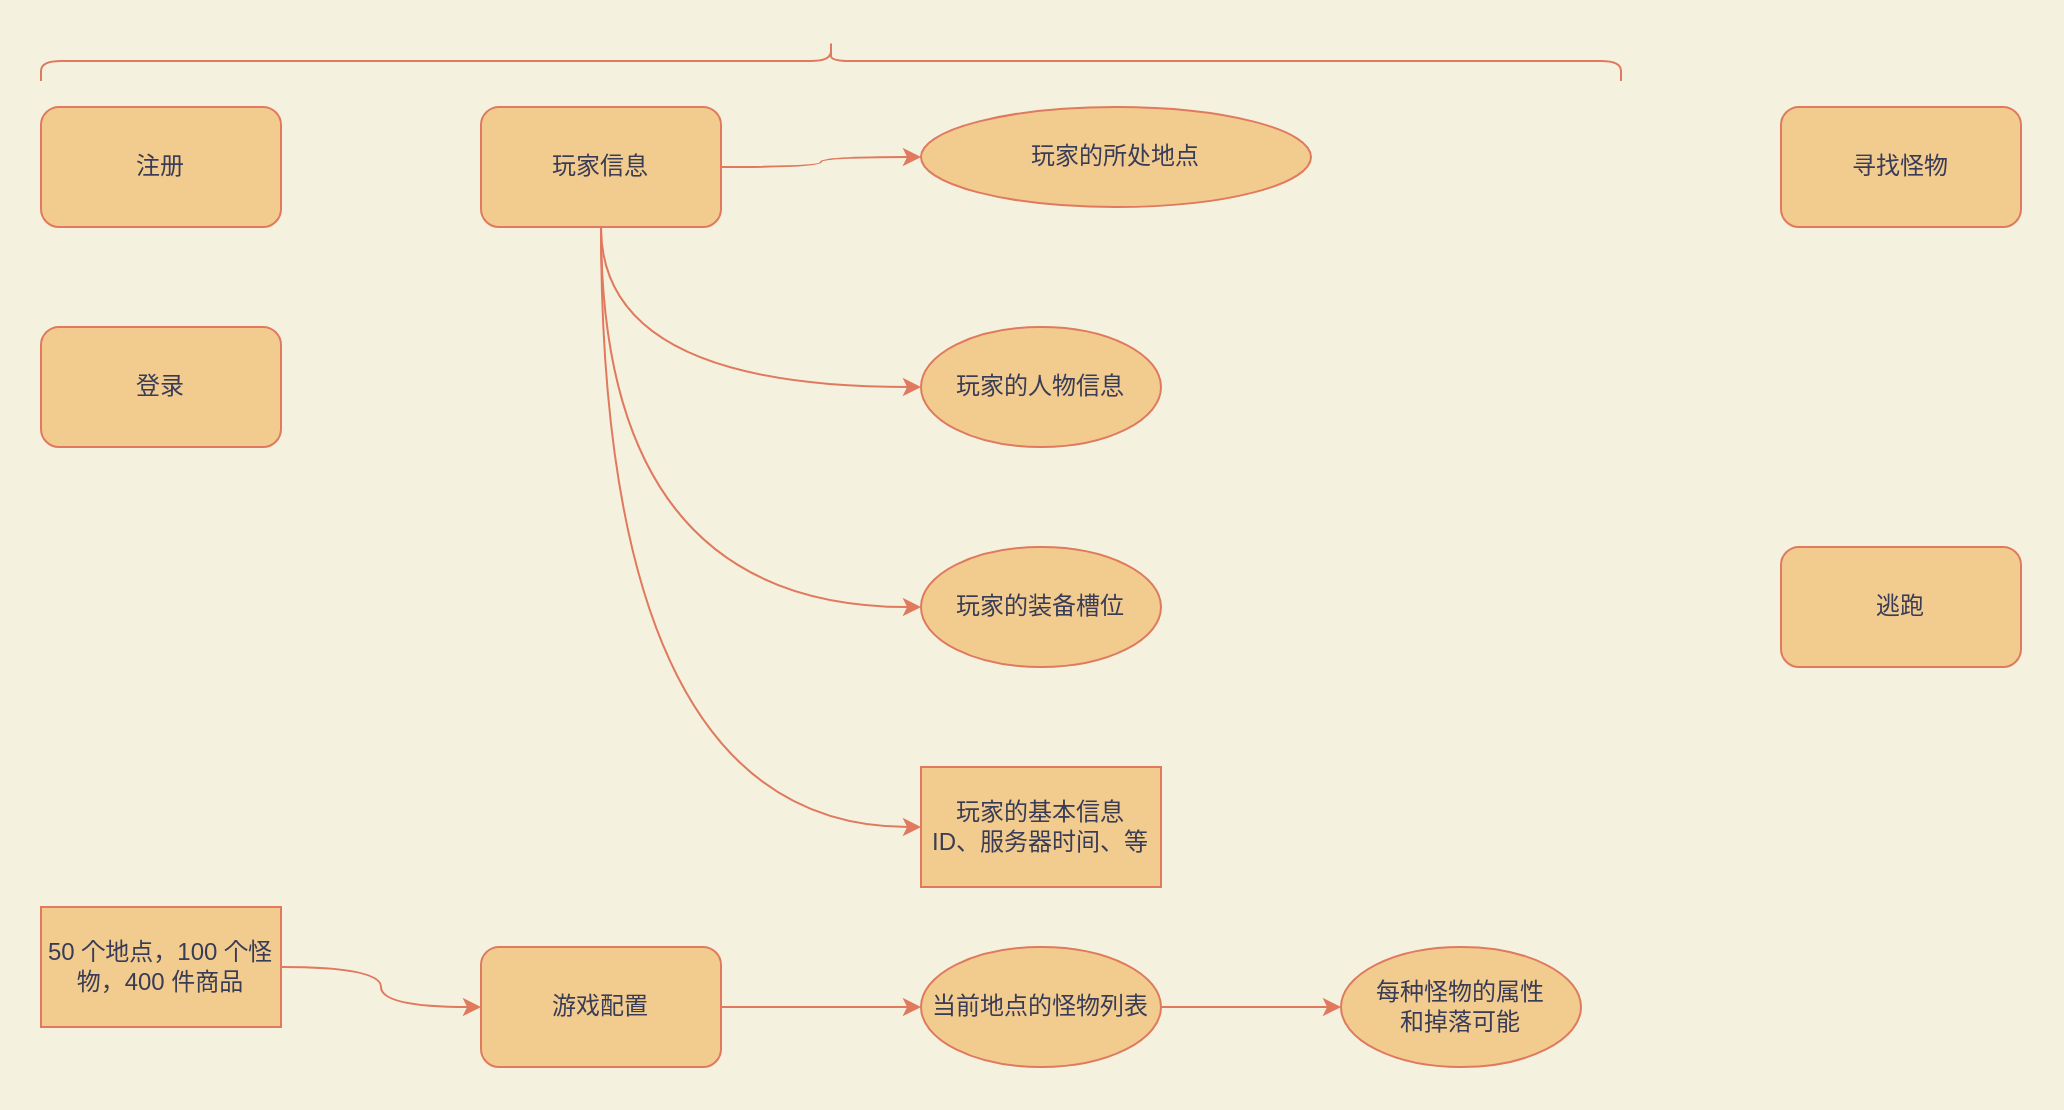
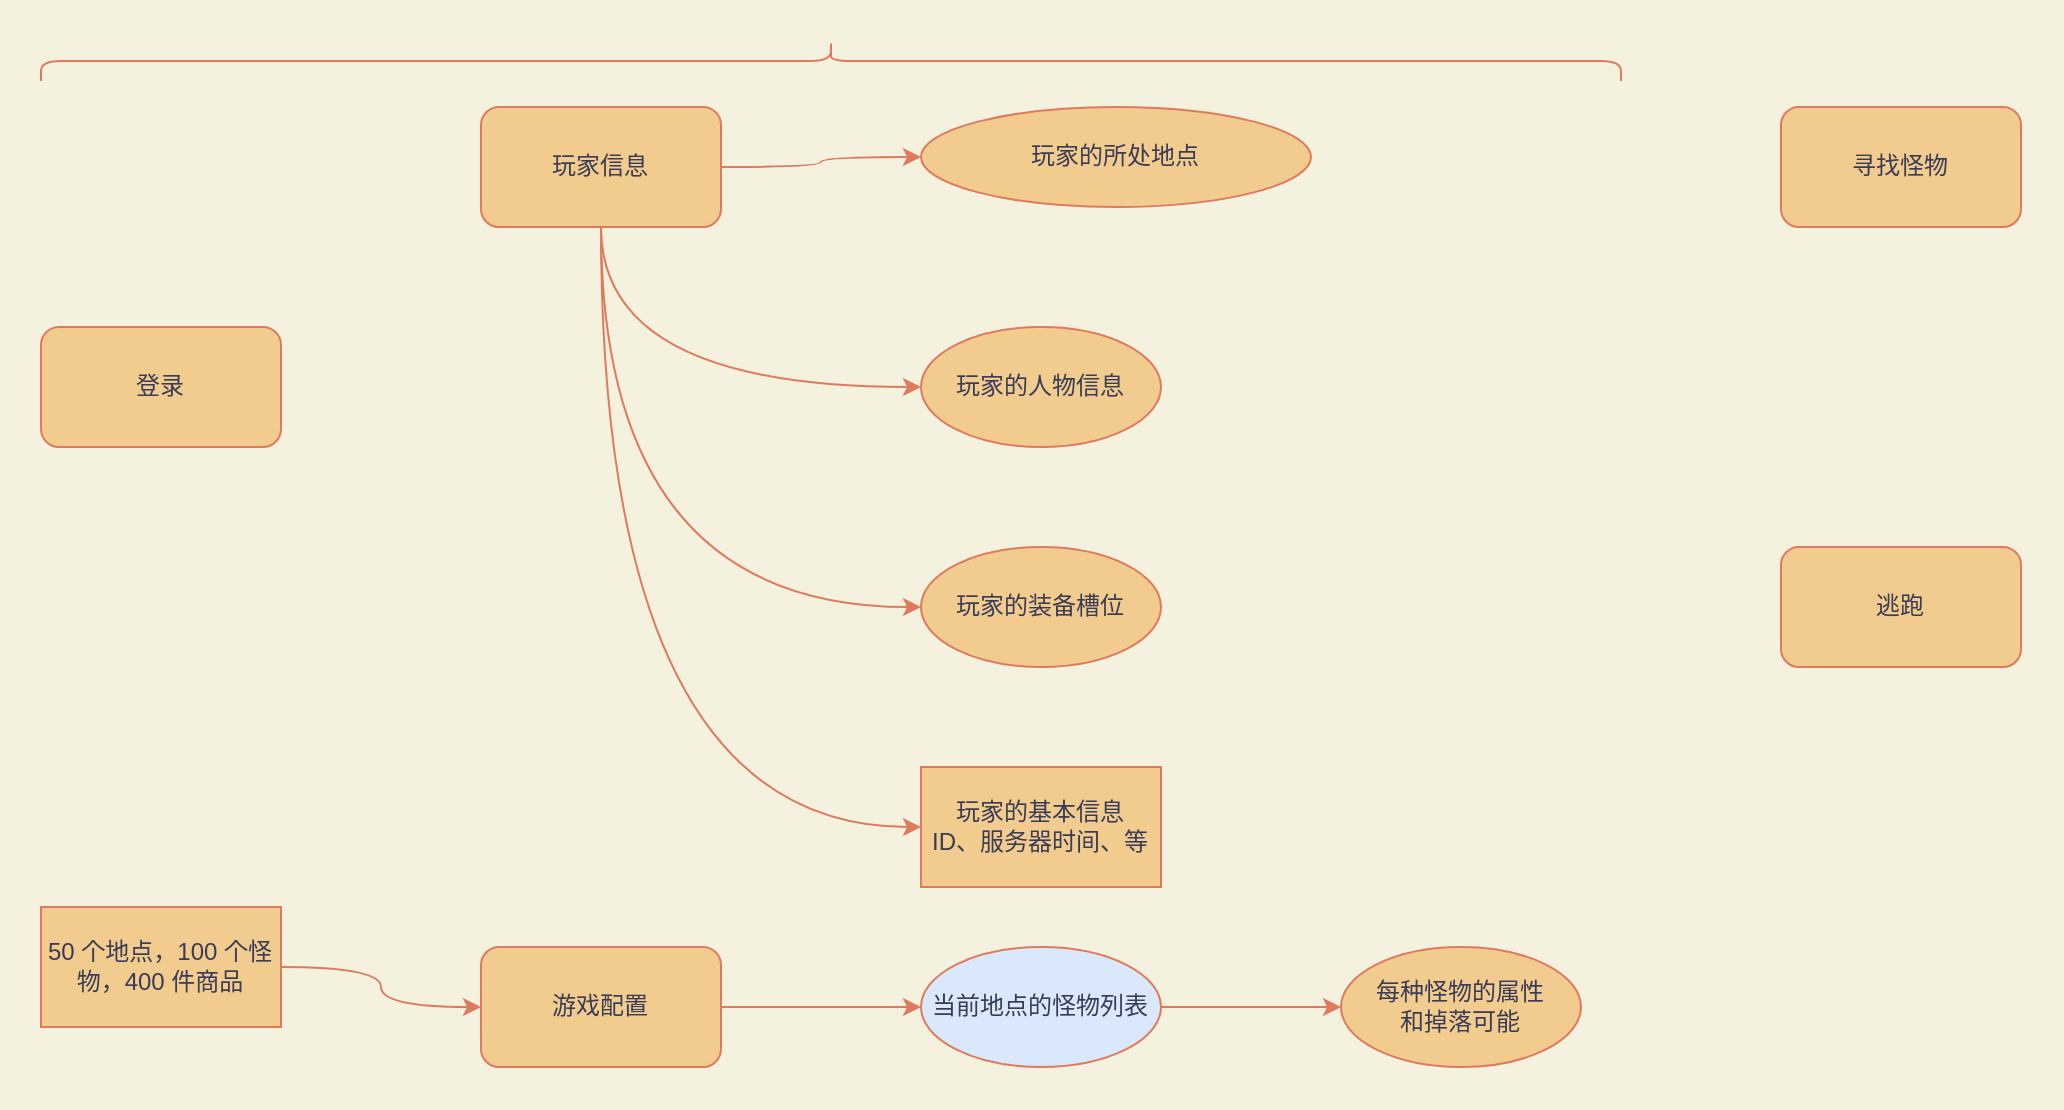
node "注册": removed
node "当前地点的怪物列表": fillcolor #f2cc8f -> #dae8fc
